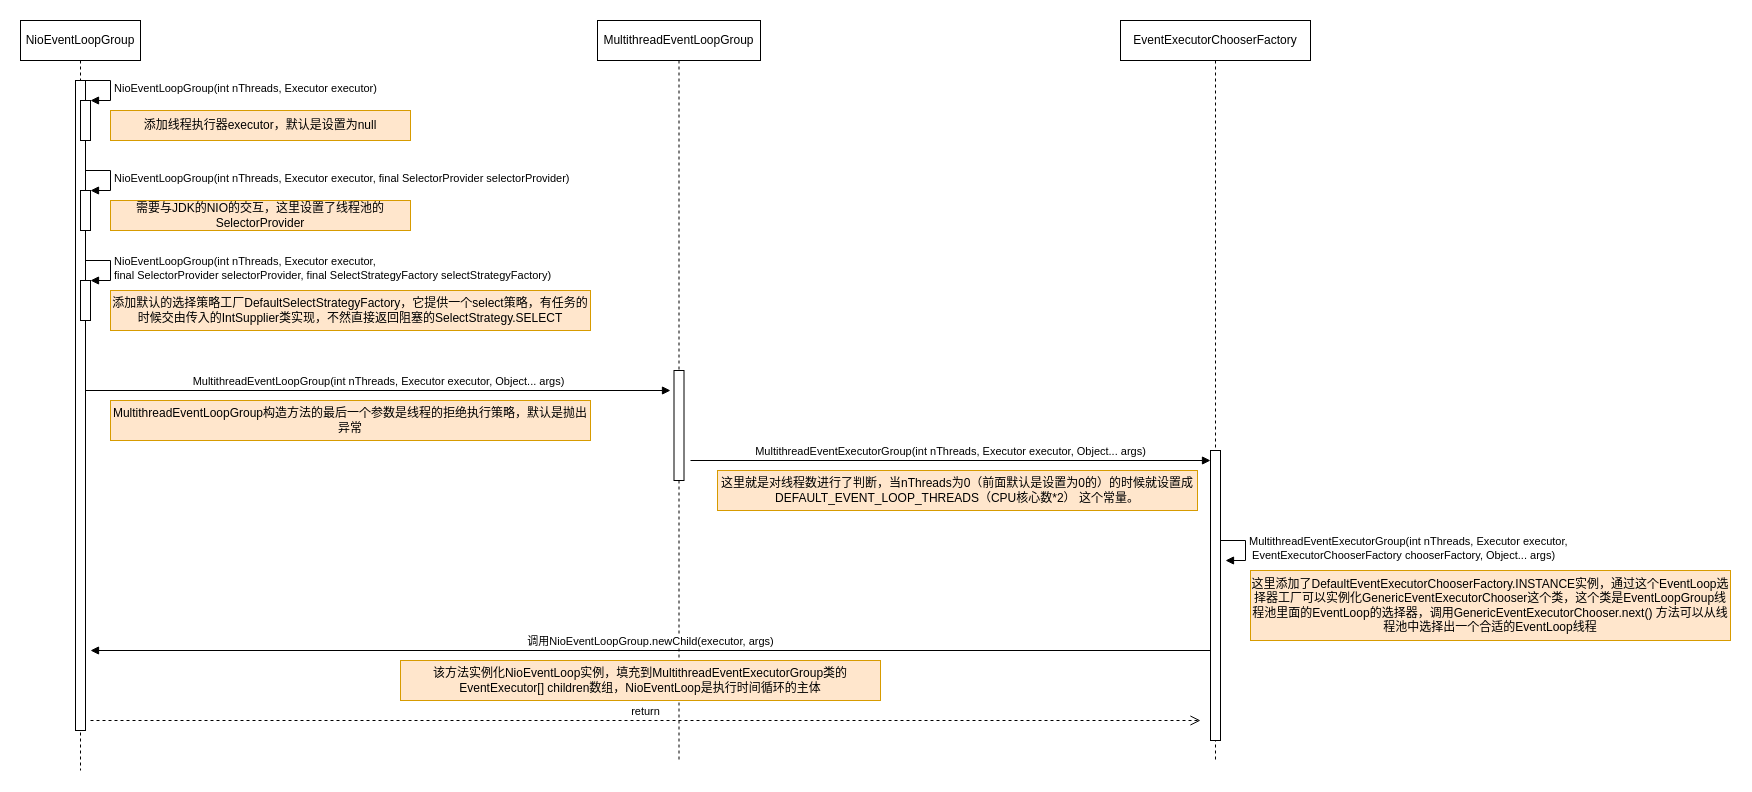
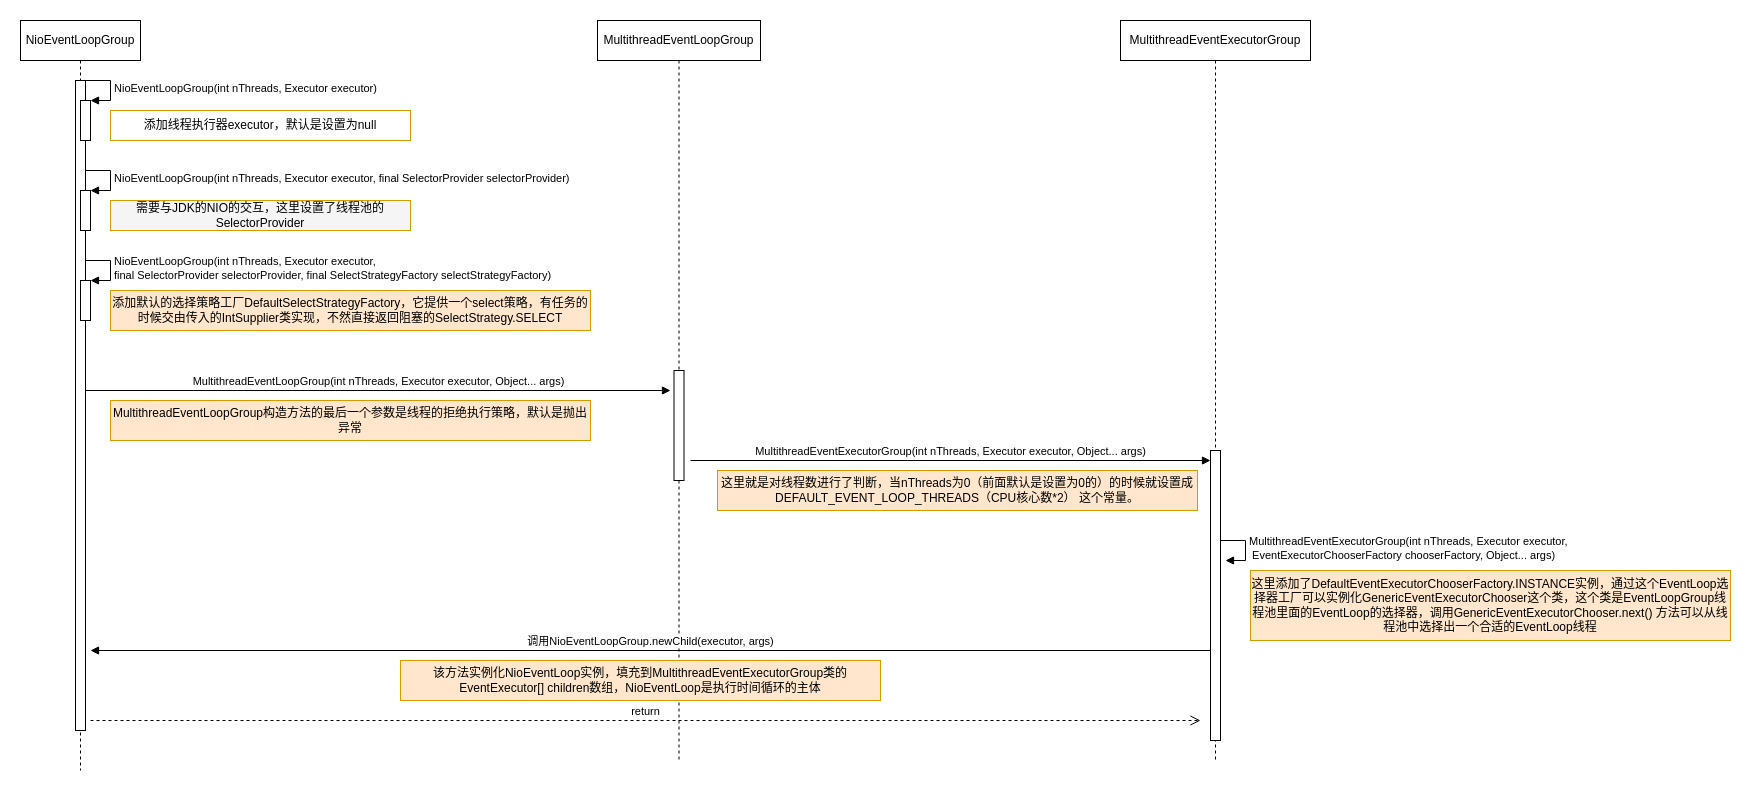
node "EventExecutorChooserFactory": label "EventExecutorChooserFactory" -> "MultithreadEventExecutorGroup"
node "添加线程执行器executor，默认是设置为null": fillcolor #ffe6cc -> #ffffff
node "需要与JDK的NIO的交互，这里设置了线程池的SelectorProvider": fillcolor #ffe6cc -> #f5f5f5
